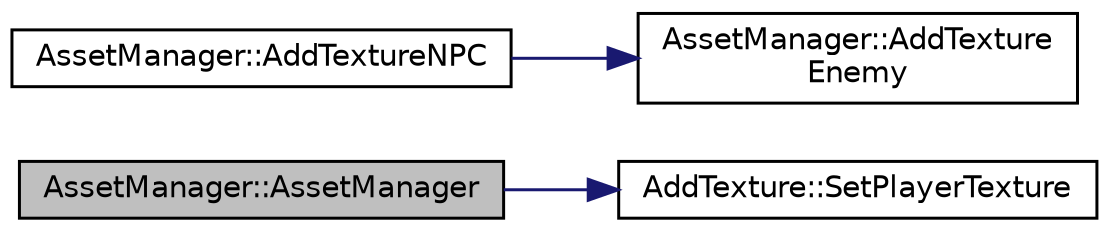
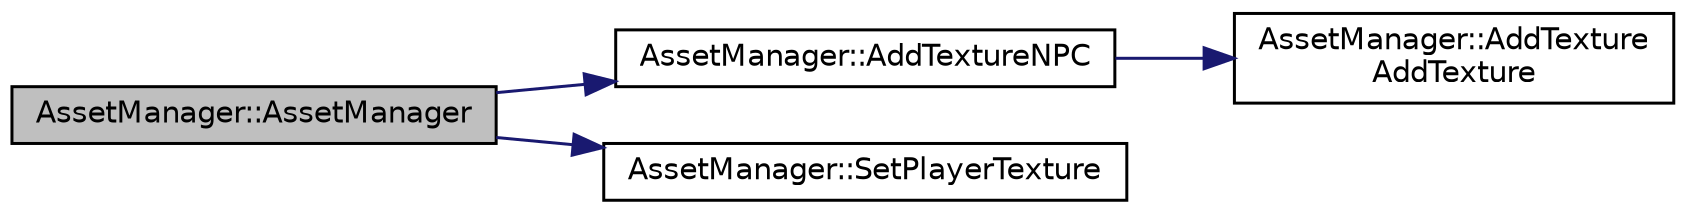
node "AssetManager::AddTexture Enemy": label "AssetManager::AddTexture Enemy" -> "AssetManager::AddTexture AddTexture"
edge "AssetManager::AssetManager" -> "AssetManager::AddTextureNPC": added
node "AddTexture::SetPlayerTexture": label "AddTexture::SetPlayerTexture" -> "AssetManager::SetPlayerTexture"
